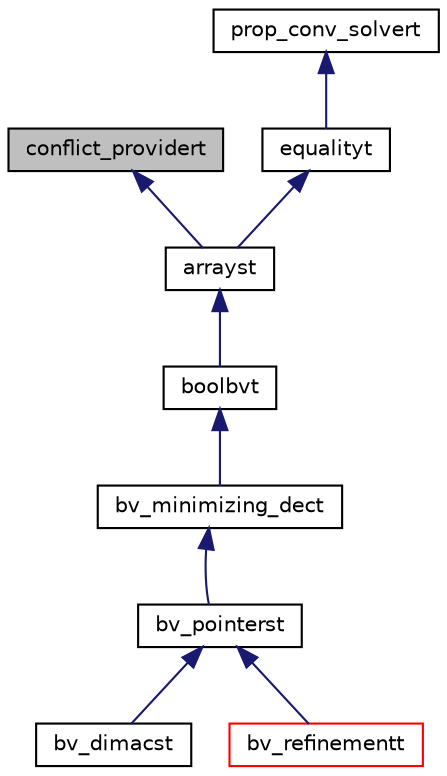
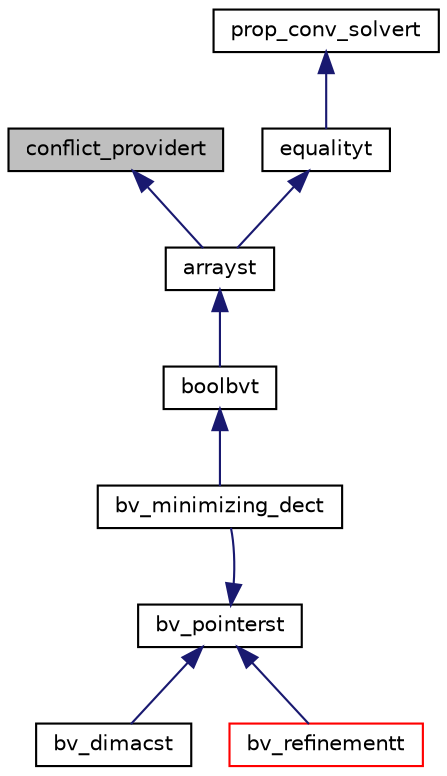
edge "bv_pointerst" -> "bv_minimizing_dect": reversed
